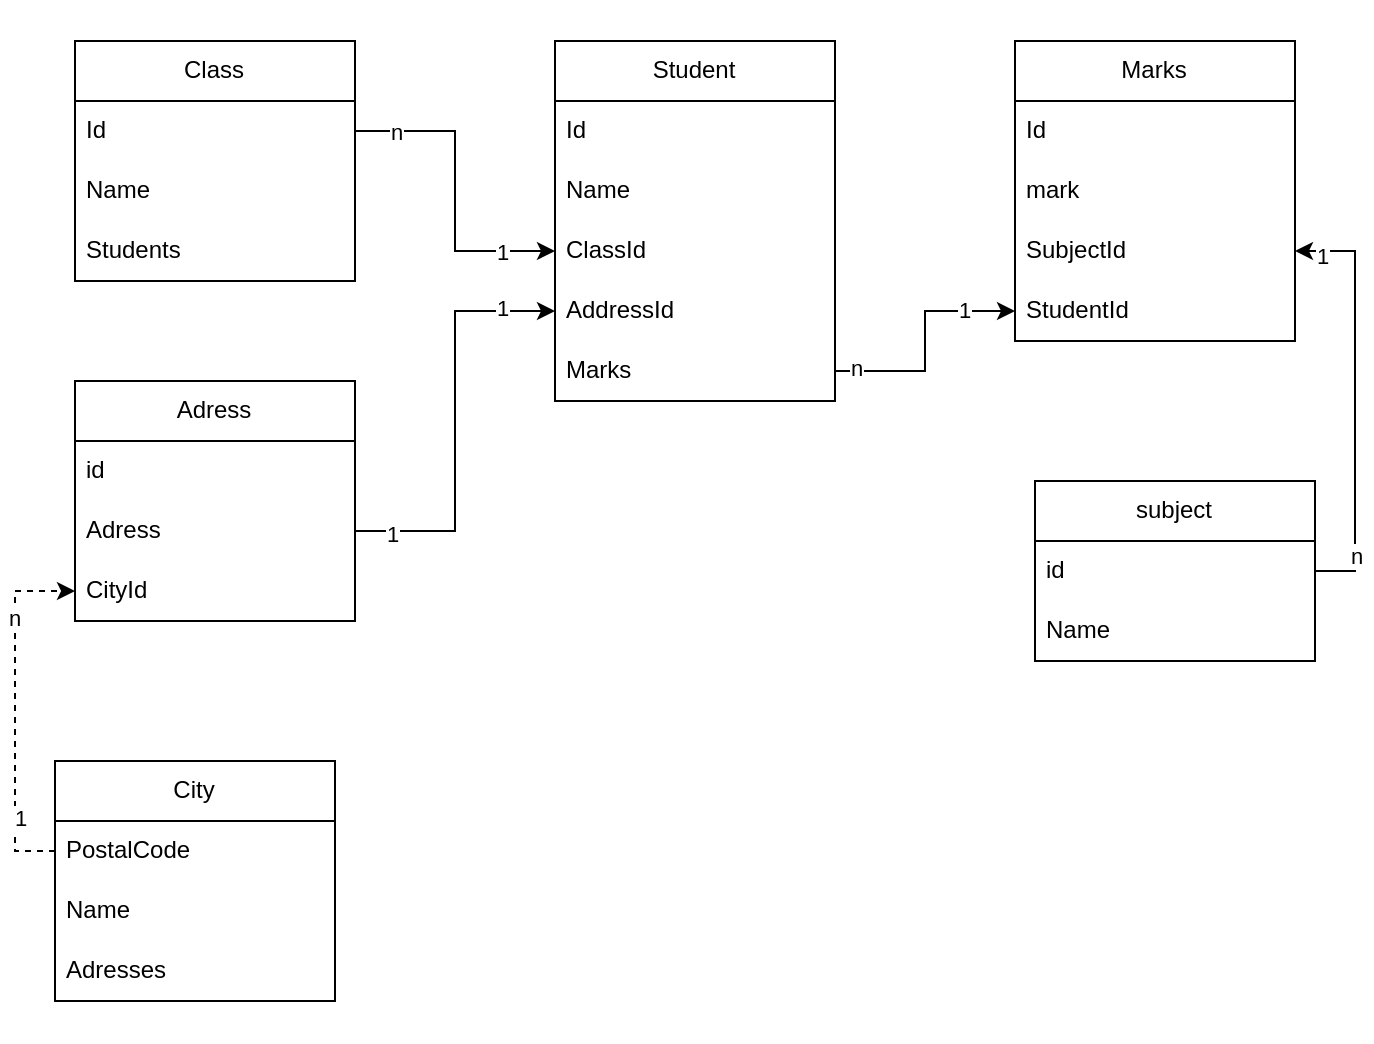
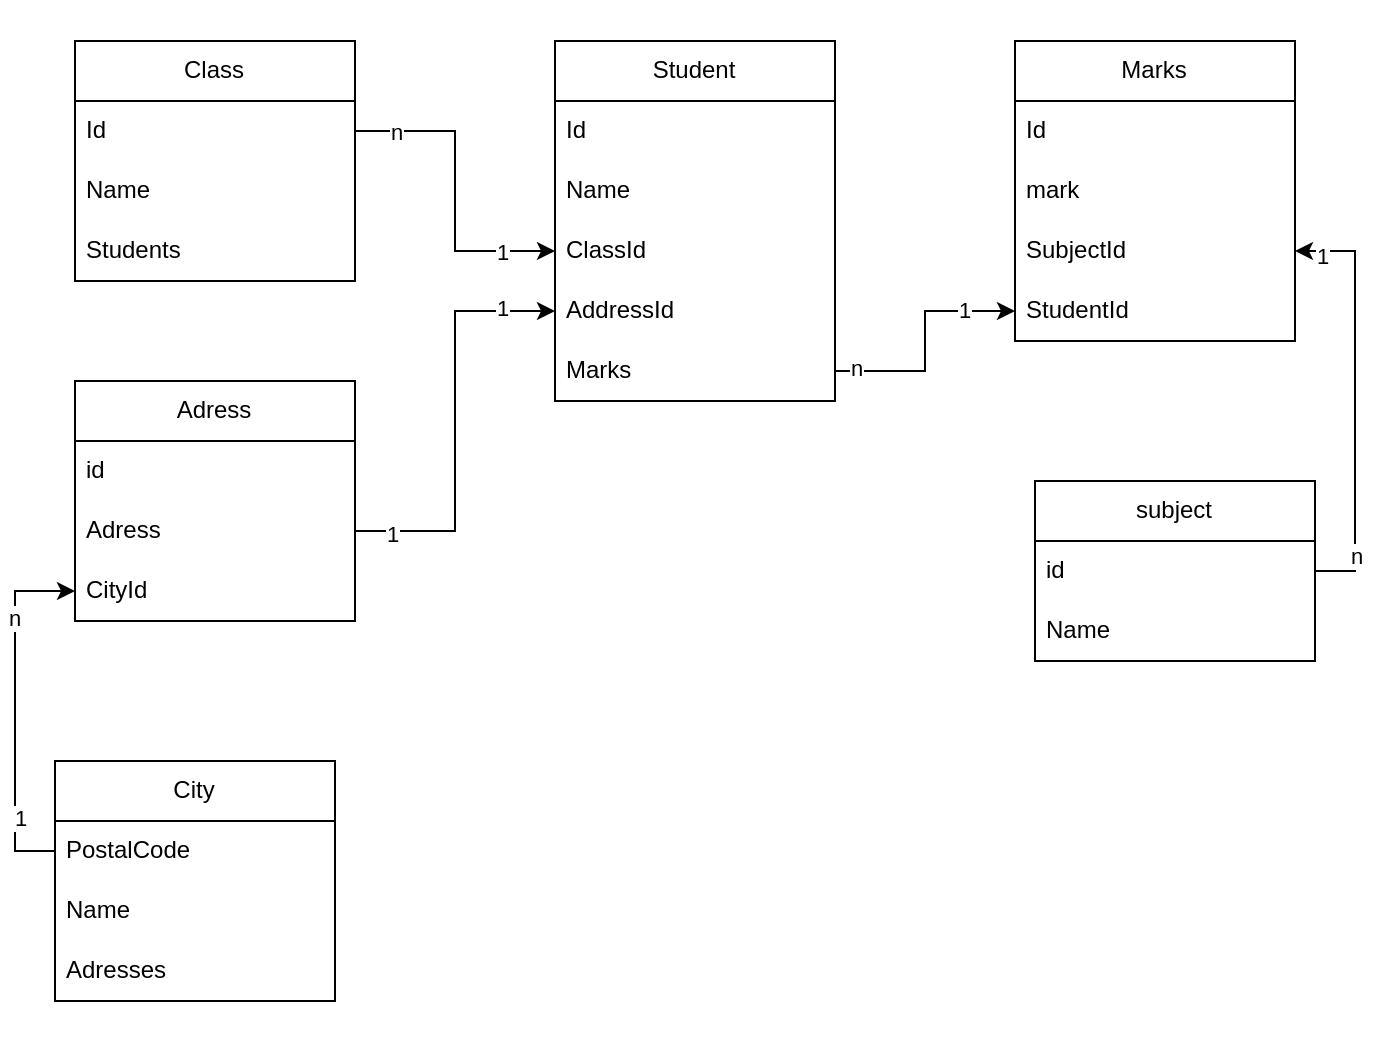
edge "PostalCode" -> "CityId": style dashed -> solid
